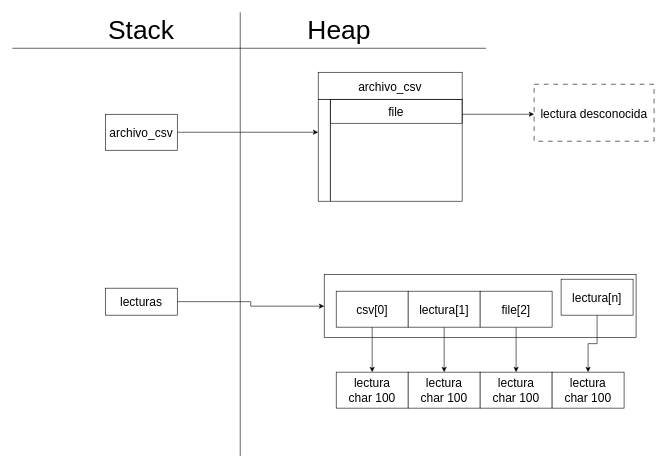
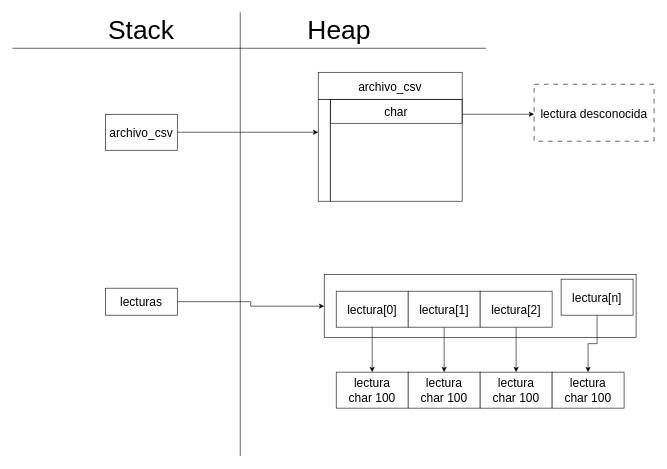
node "file": label "file" -> "char"
node "csv[0]": label "csv[0]" -> "lectura[0]"
node "file[2]": label "file[2]" -> "lectura[2]"
